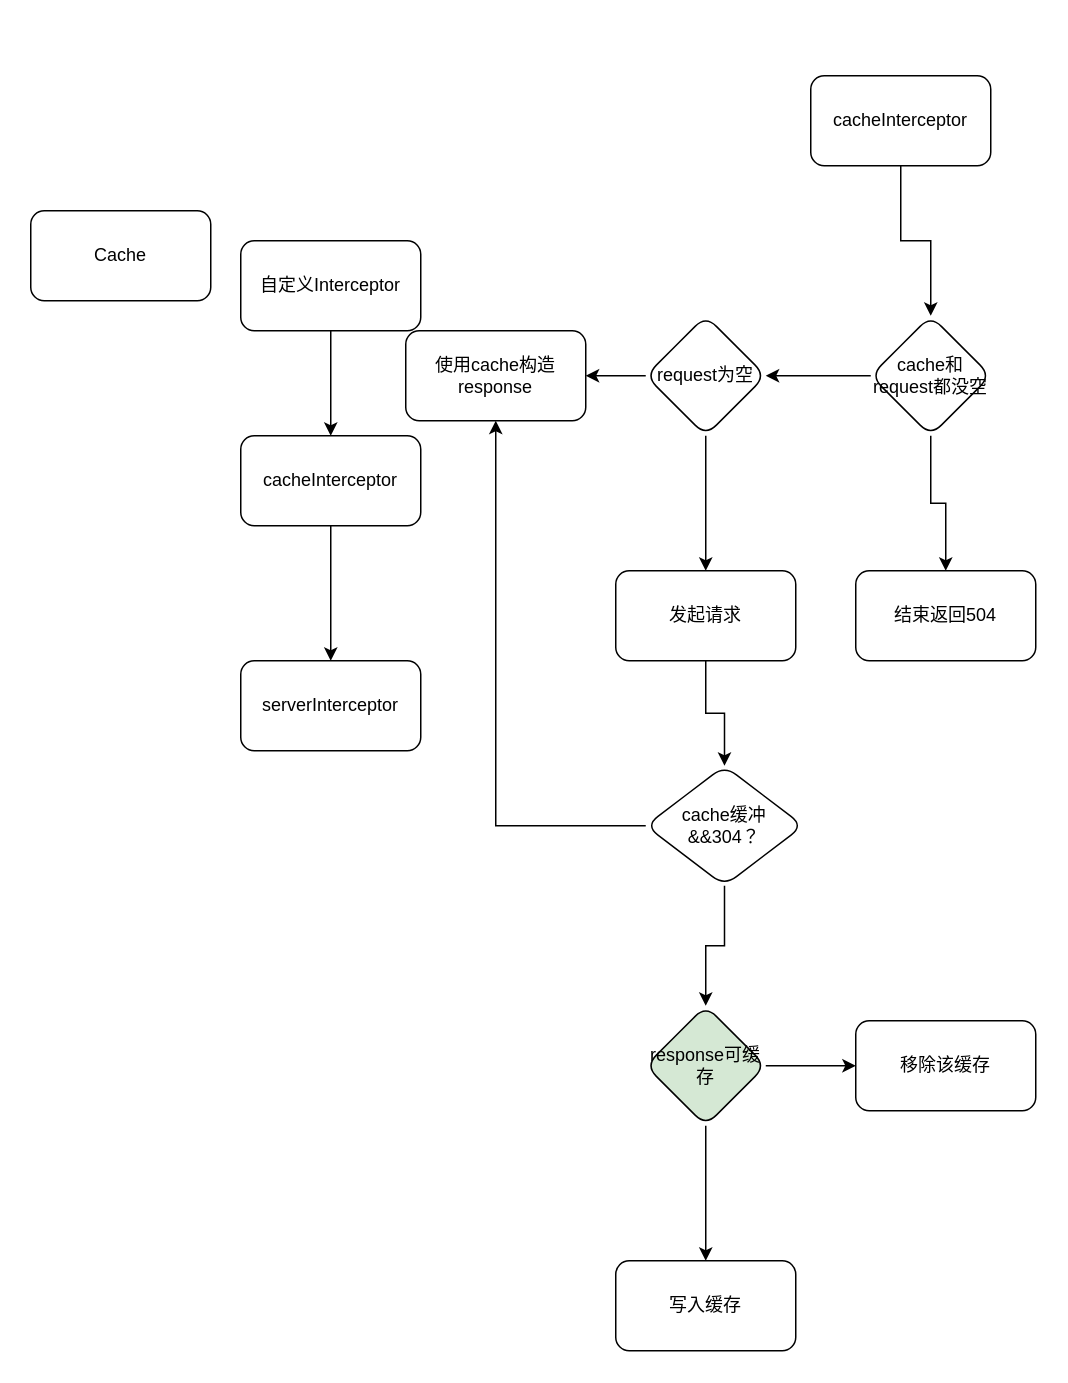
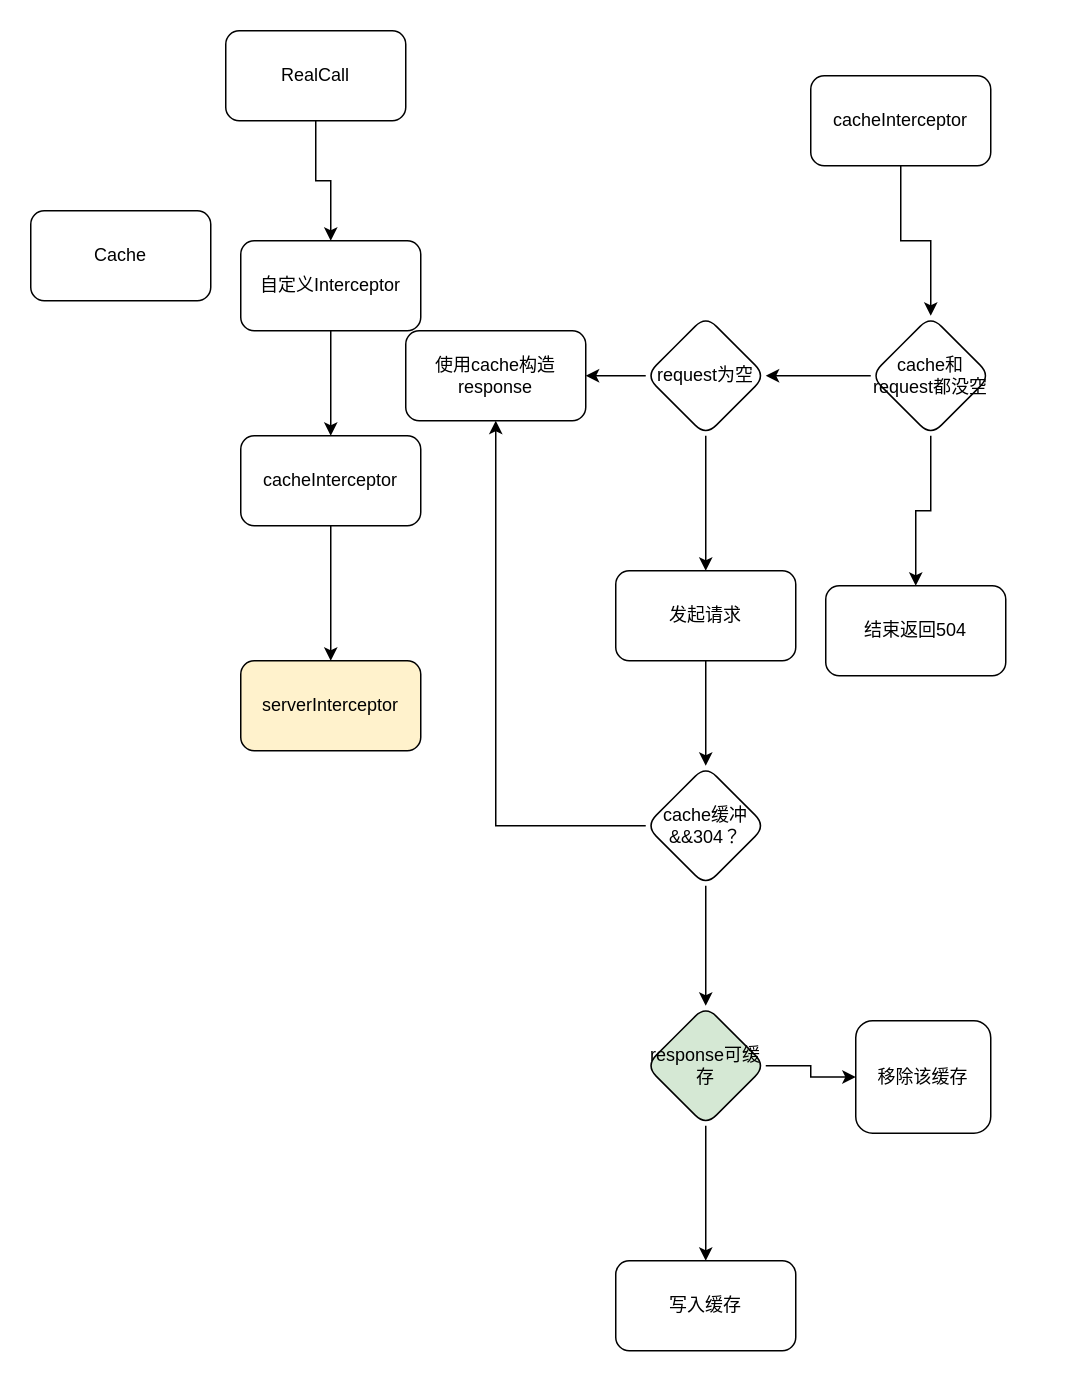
node "RealCall": added
edge "RealCall" -> "自定义Interceptor": added
node "结束返回504": moved (946, 616) -> (916, 631)
node "serverInterceptor": fillcolor #ffffff -> #fff2cc
node "cache缓冲&&304？": size 158x120 -> 120x120
node "移除该缓存": size 180x90 -> 135x113
